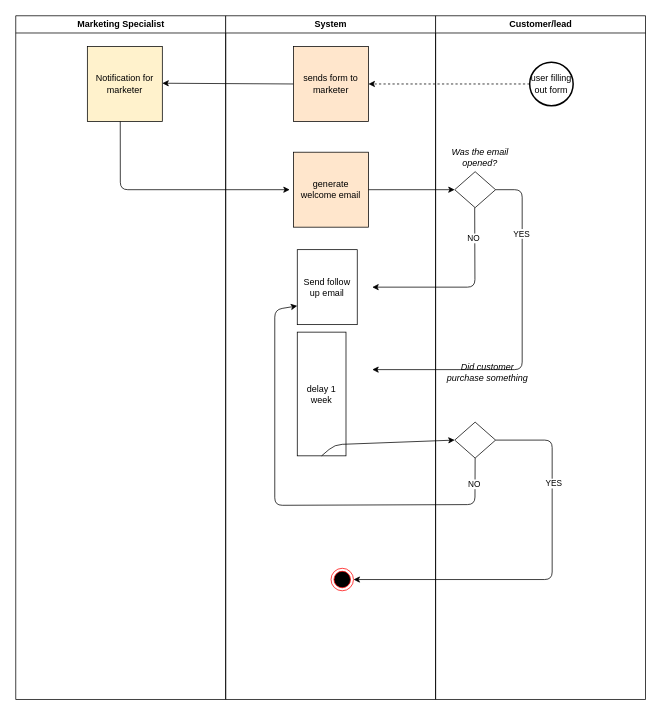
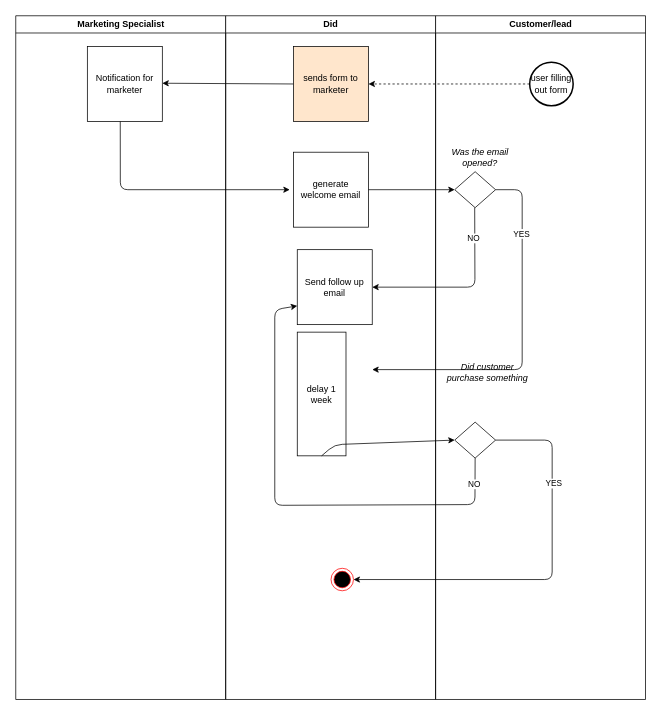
node "System": label "System" -> "Did"
node "Notification for marketer": fillcolor #fff2cc -> #ffffff
node "generate welcome email": fillcolor #ffe6cc -> #ffffff
node "Send follow up email": size 60x75 -> 75x75
